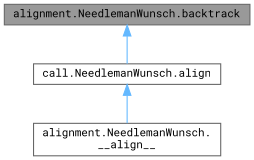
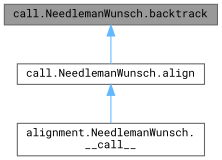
node "alignment.NeedlemanWunsch.backtrack": label "alignment.NeedlemanWunsch.backtrack" -> "call.NeedlemanWunsch.backtrack"
node "alignment.NeedlemanWunsch. __align__": label "alignment.NeedlemanWunsch. __align__" -> "alignment.NeedlemanWunsch. __call__"
